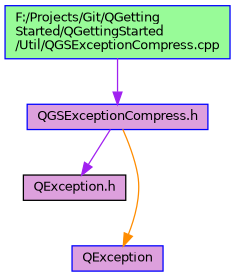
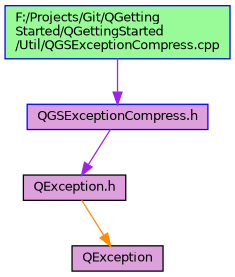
edge "QGSExceptionCompress.h" -> "QException": now "QException.h" -> "QException"
node "QException": color blue -> black
